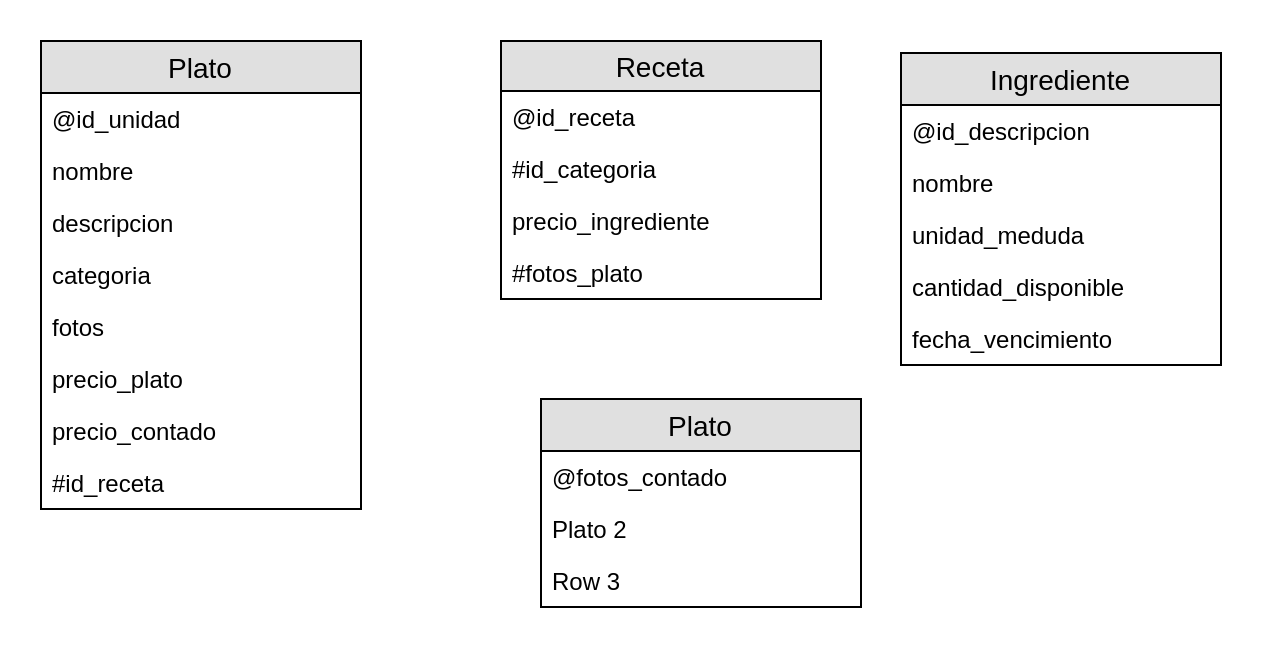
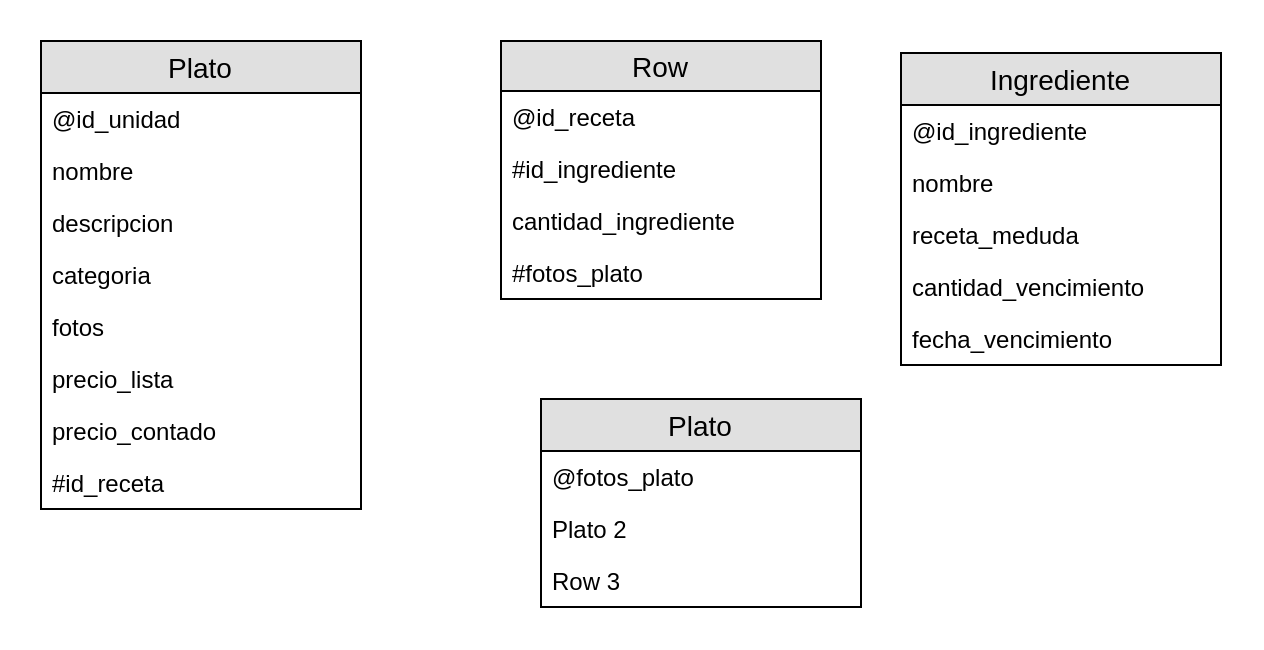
node "Receta": label "Receta" -> "Row"
node "@id_descripcion": label "@id_descripcion" -> "@id_ingrediente"
node "#id_categoria": label "#id_categoria" -> "#id_ingrediente"
node "precio_ingrediente": label "precio_ingrediente" -> "cantidad_ingrediente"
node "unidad_meduda": label "unidad_meduda" -> "receta_meduda"
node "cantidad_disponible": label "cantidad_disponible" -> "cantidad_vencimiento"
node "precio_plato": label "precio_plato" -> "precio_lista"
node "@fotos_contado": label "@fotos_contado" -> "@fotos_plato"
